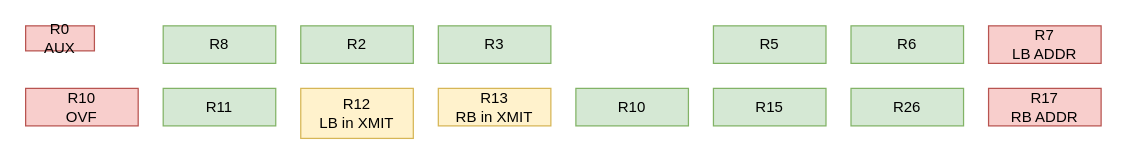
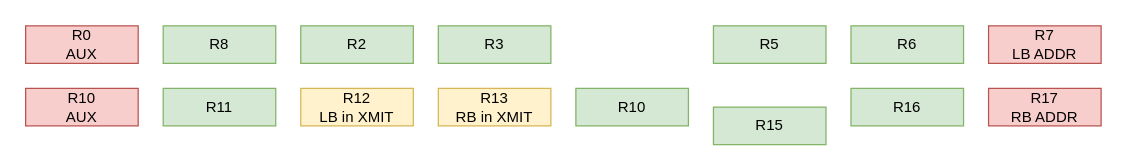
node "R0 AUX": size 69x25 -> 113x38
node "R10 OVF": label "R10 OVF" -> "R10 AUX"
node "R15": moved (769, 107) -> (769, 126)
node "R26": label "R26" -> "R16"
node "R12 LB in XMIT": size 113x50 -> 113x38
